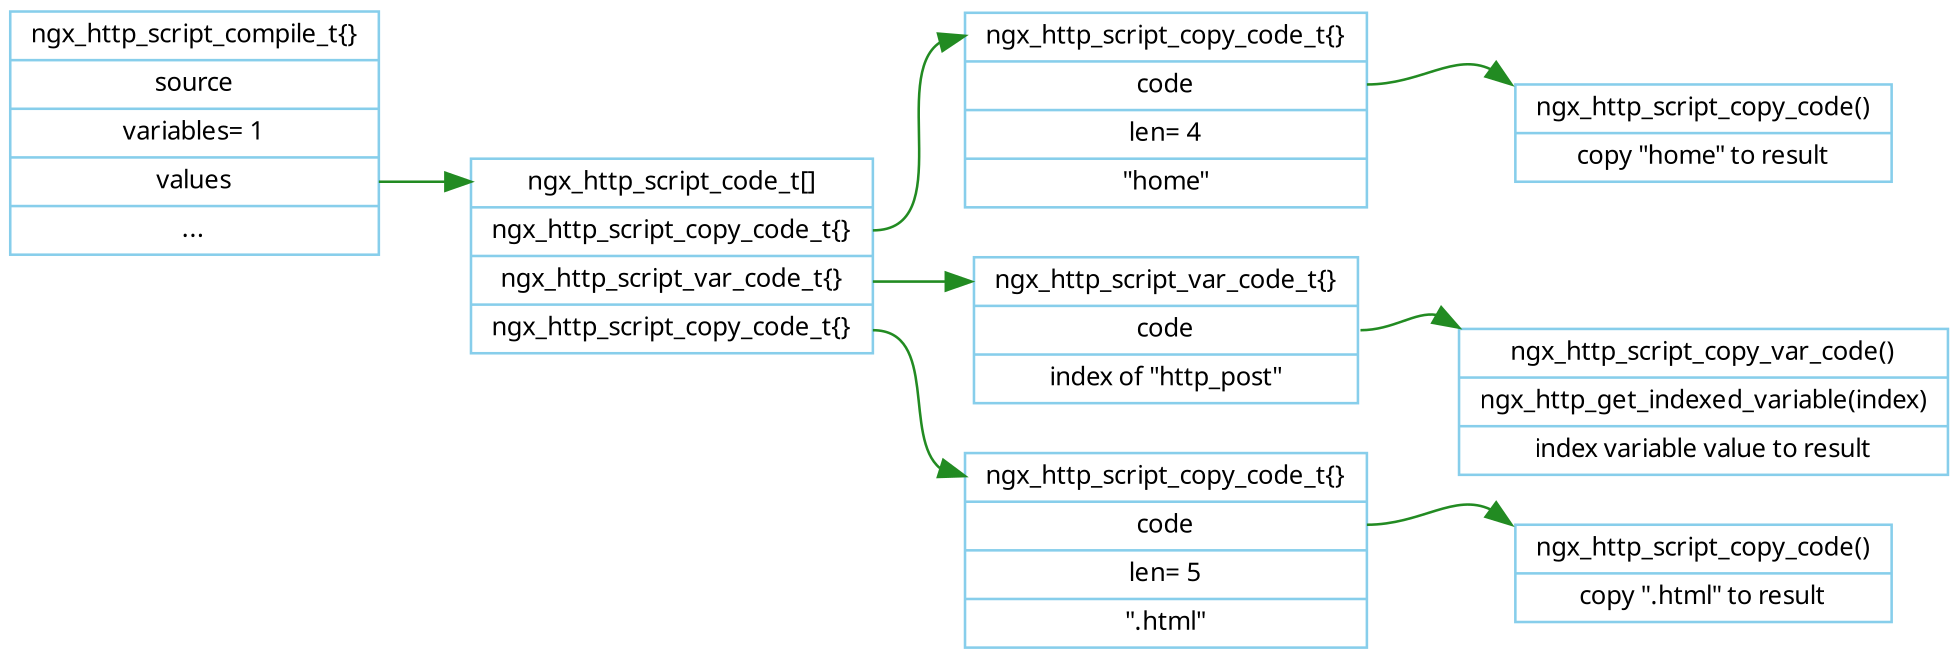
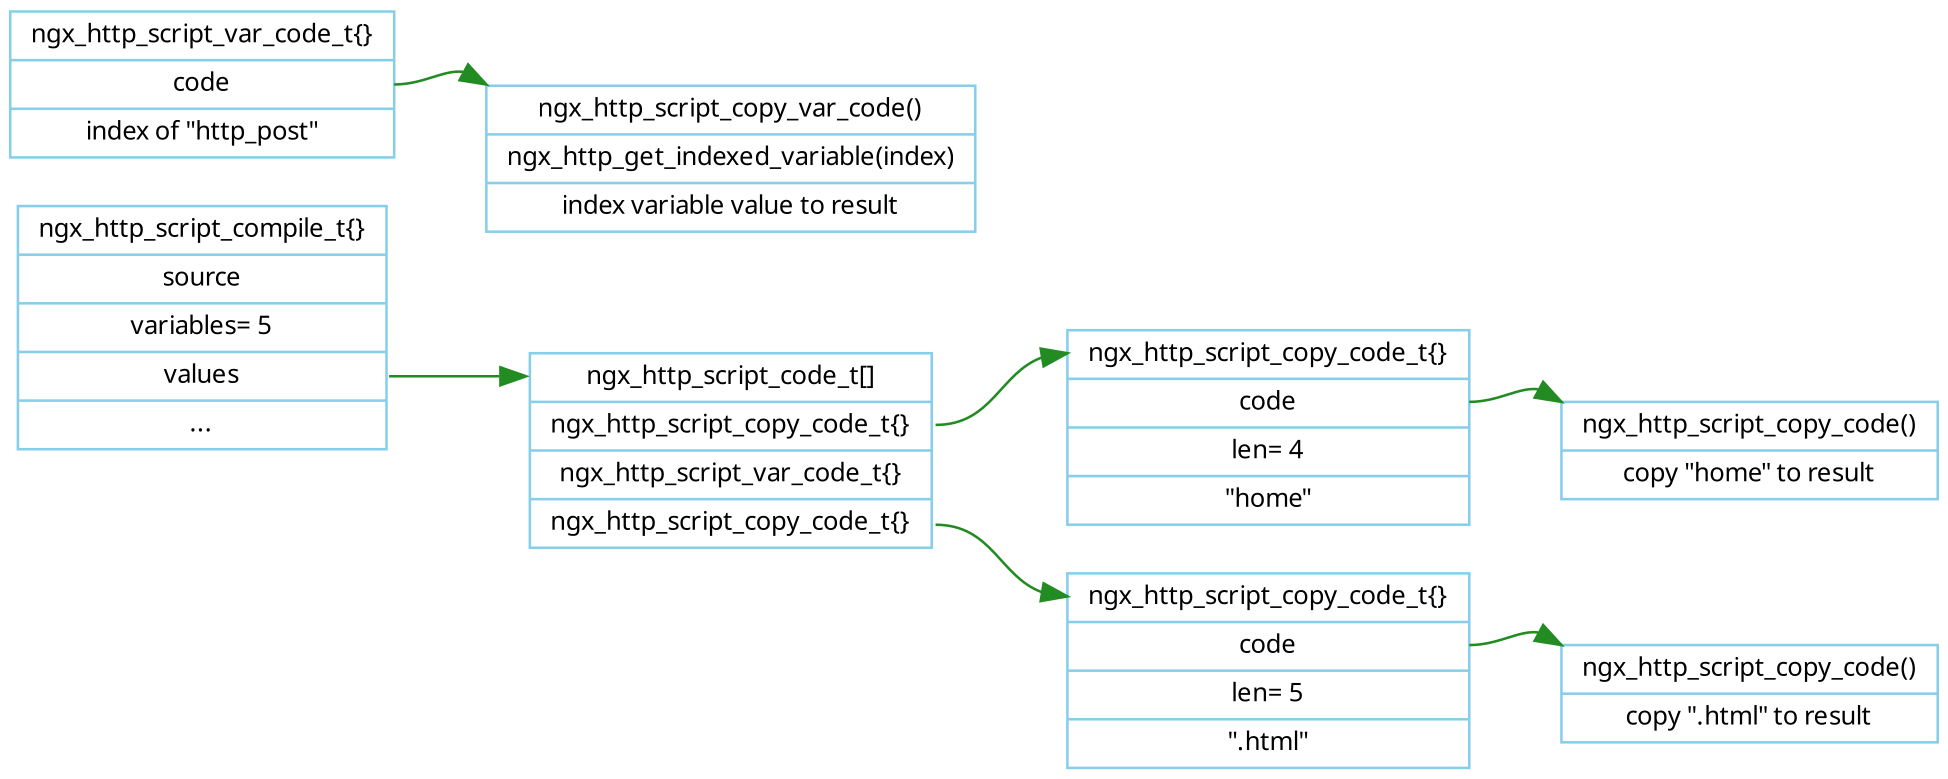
node "ngx_http_script_compile_t{}": text "variables= 1" -> "variables= 5"
edge "ngx_http_script_code_t[]" -> "ngx_http_script_var_code_t{}": removed
